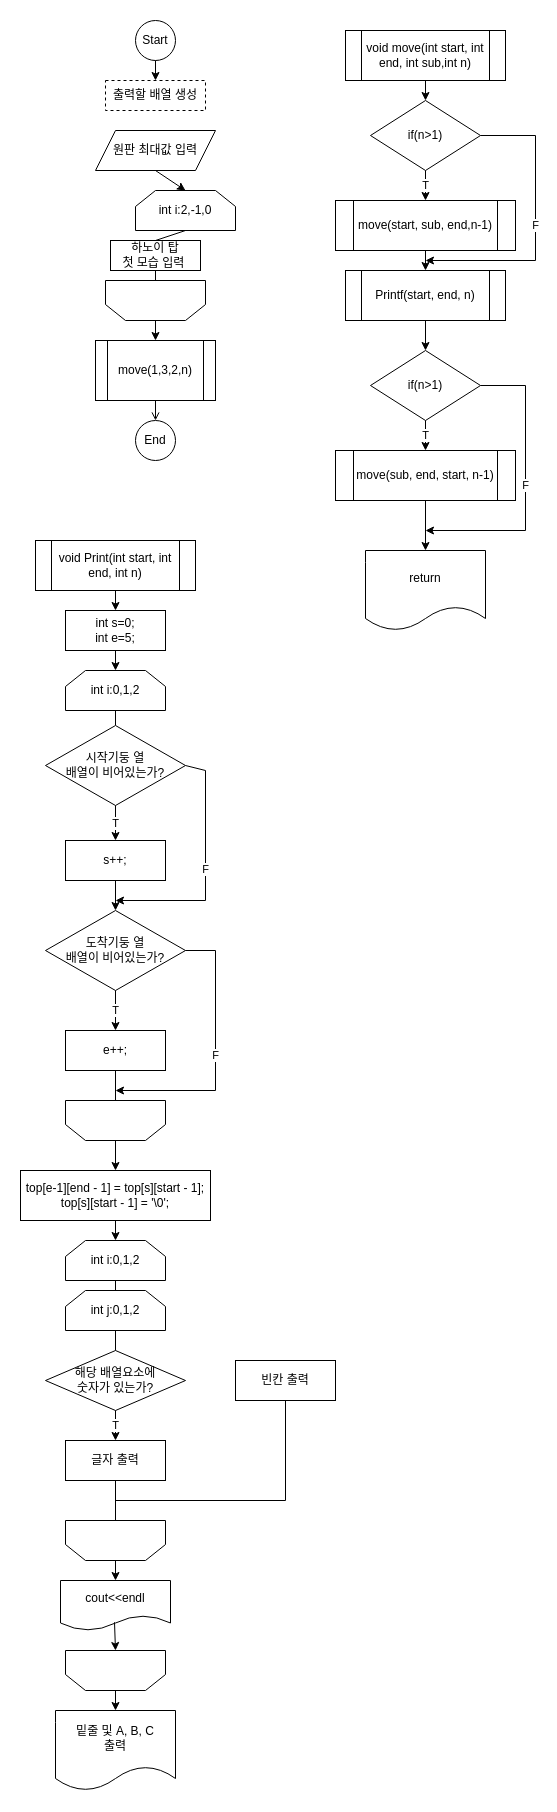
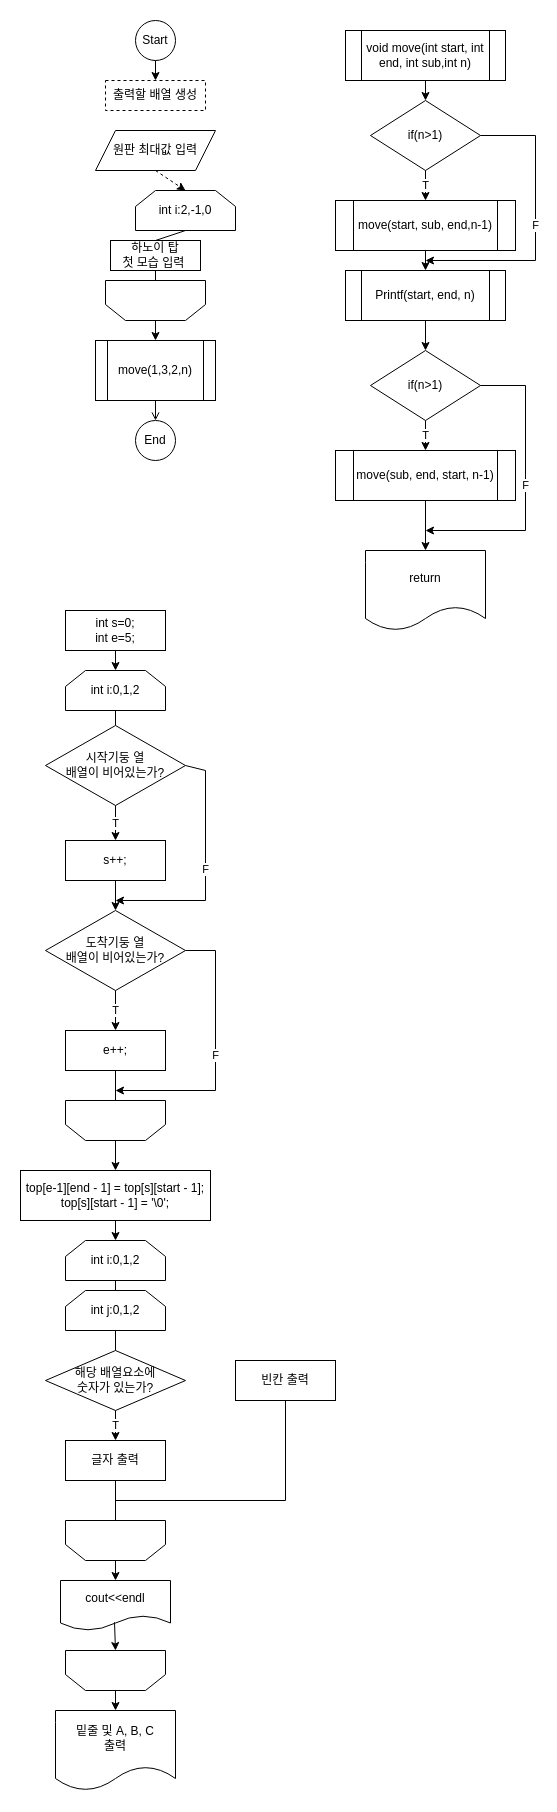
edge "원판 최대값 입력" -> "int i:2,-1,0": style solid -> dashed
node "void Print(int start, int end, int n)": removed
edge "void Print(int start, int end, int n)" -> "int s=0; int e=5;": removed
